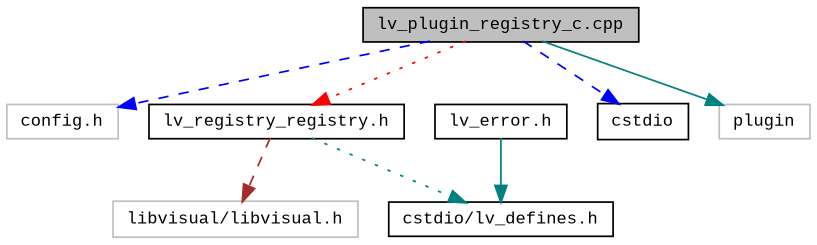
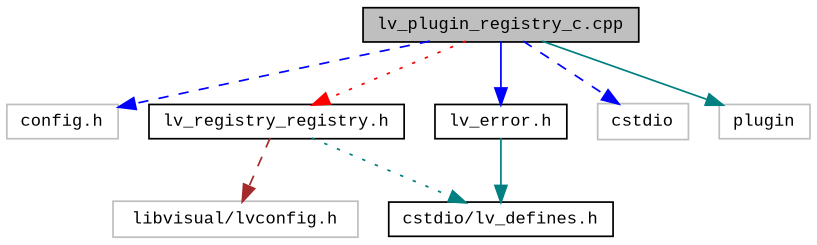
edge "lv_plugin_registry_c.cpp" -> "lv_error.h": added
node "cstdio": color black -> grey75
node "libvisual/libvisual.h": label "libvisual/libvisual.h" -> "libvisual/lvconfig.h"
